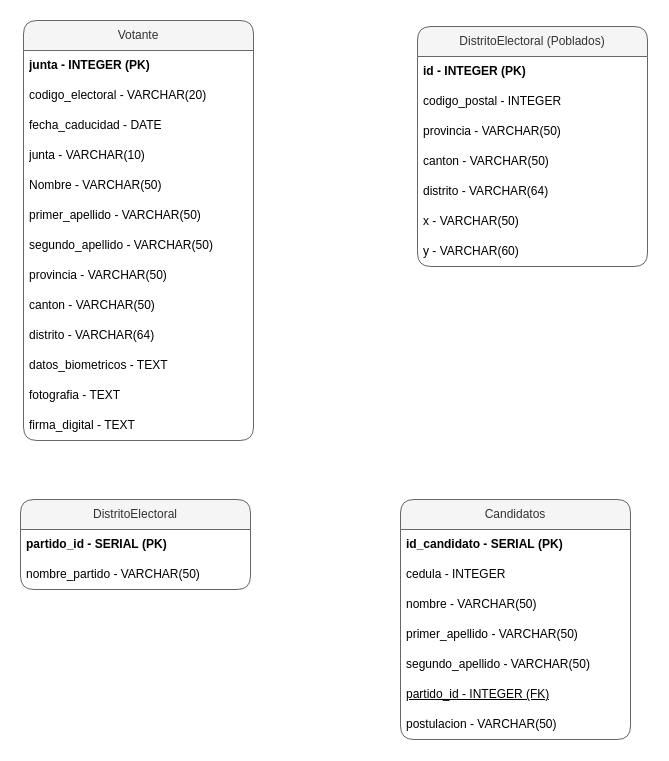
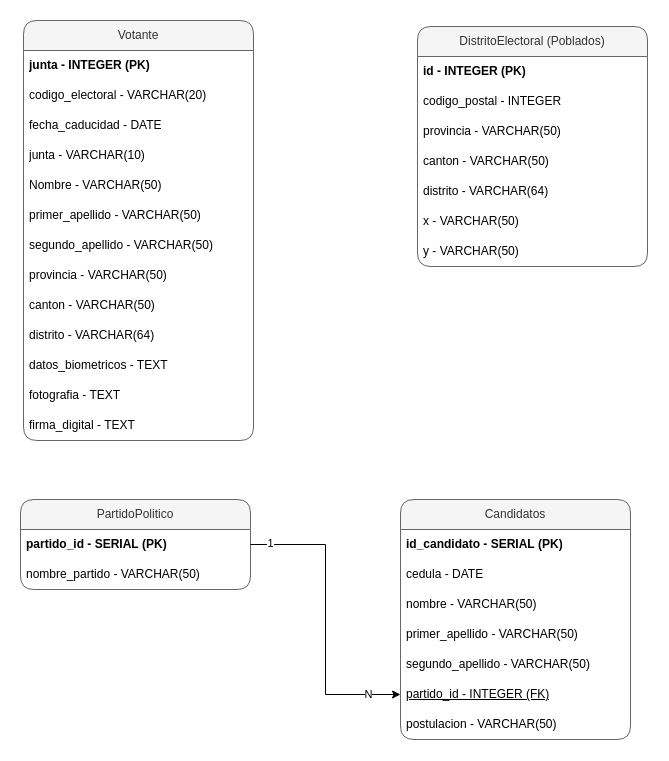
node "y - VARCHAR(60)": label "y - VARCHAR(60)" -> "y - VARCHAR(50)"
node "DistritoElectoral": label "DistritoElectoral" -> "PartidoPolitico"
node "cedula - INTEGER": label "cedula - INTEGER" -> "cedula - DATE"
edge "partido_id - SERIAL (PK)" -> "partido_id - INTEGER (FK)": added, labels "1", "N"
